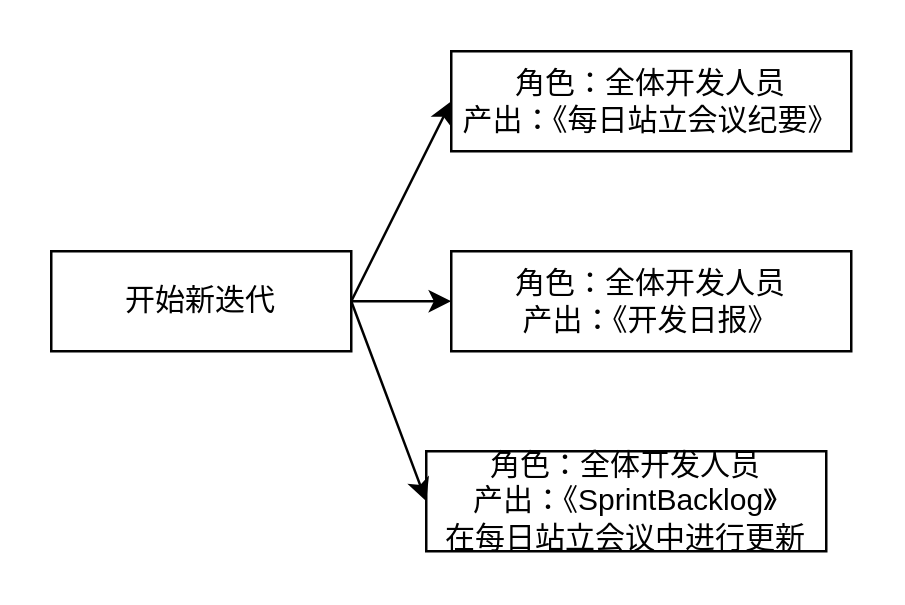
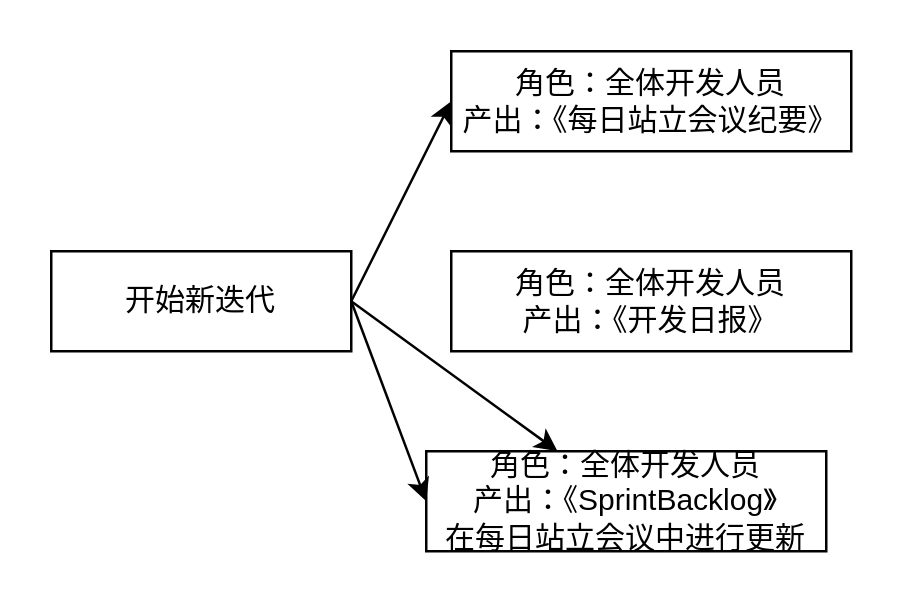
edge "开始新迭代" -> "角色：全体开发人员 产出：《开发日报》": now "开始新迭代" -> "角色：全体开发人员 产出：《SprintBacklog》 在每日站立会议中进行更新"
